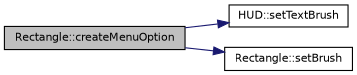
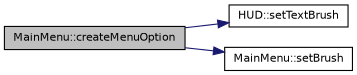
node "Rectangle::createMenuOption": label "Rectangle::createMenuOption" -> "MainMenu::createMenuOption"
node "Rectangle::setBrush": label "Rectangle::setBrush" -> "MainMenu::setBrush"
